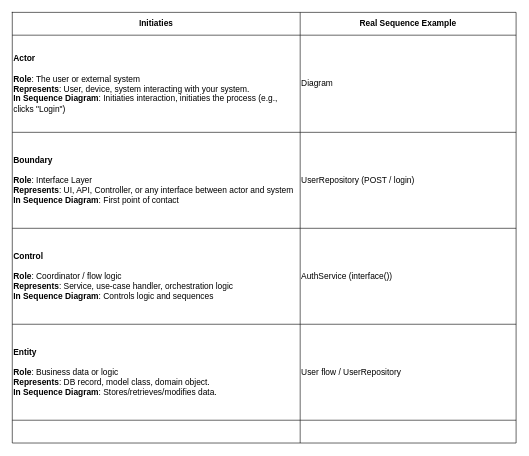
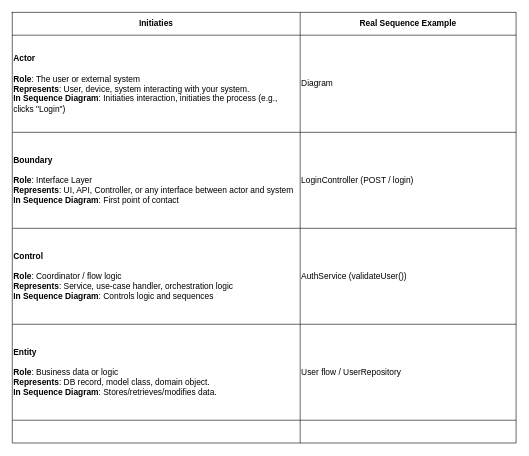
node "UserRepository (POST / login)": label "UserRepository (POST / login)" -> "LoginController (POST / login)"
node "AuthService (interface())": label "AuthService (interface())" -> "AuthService (validateUser())"
